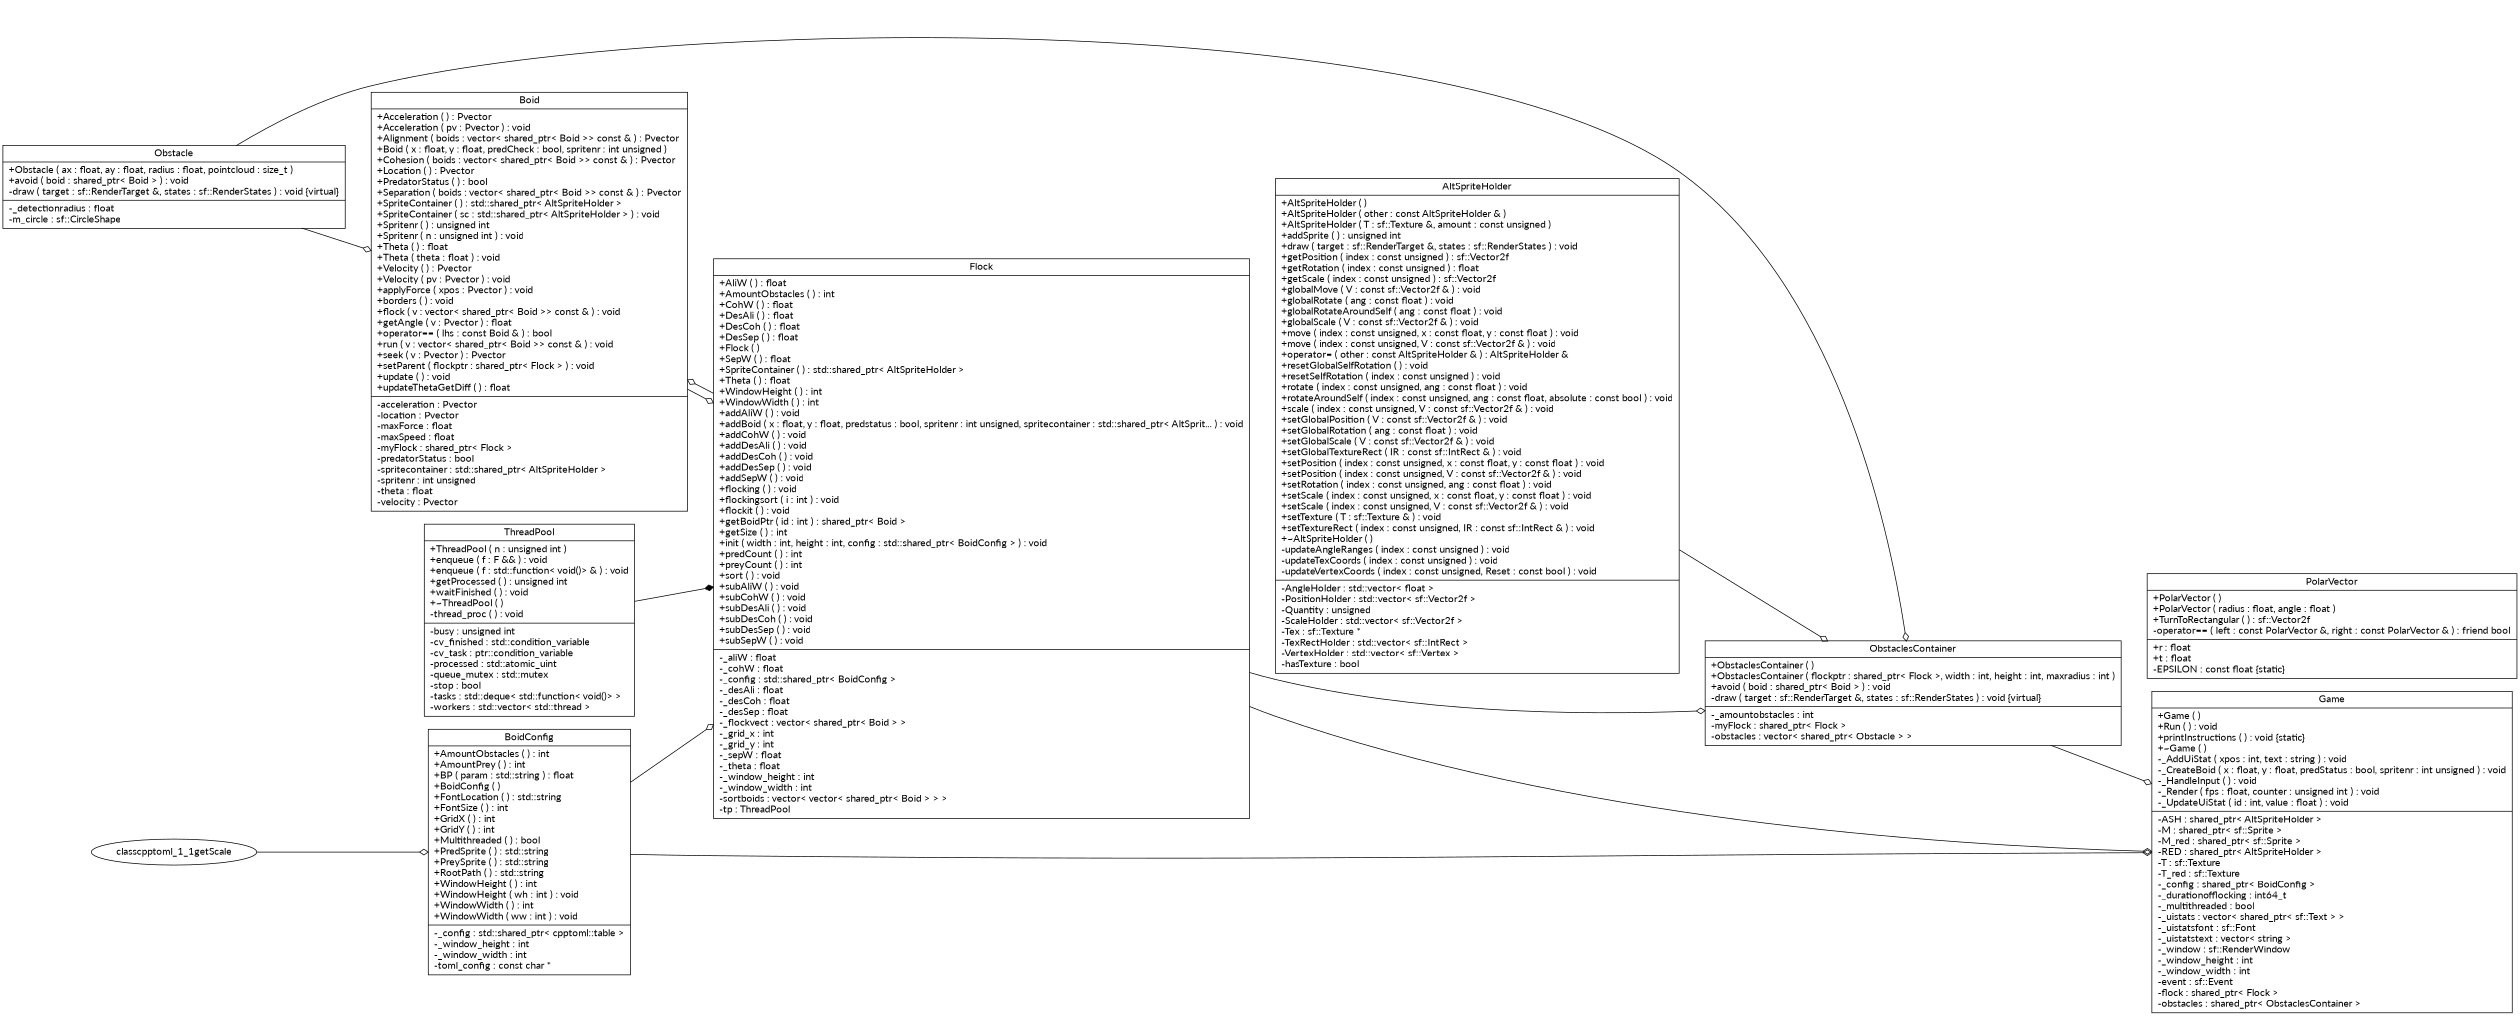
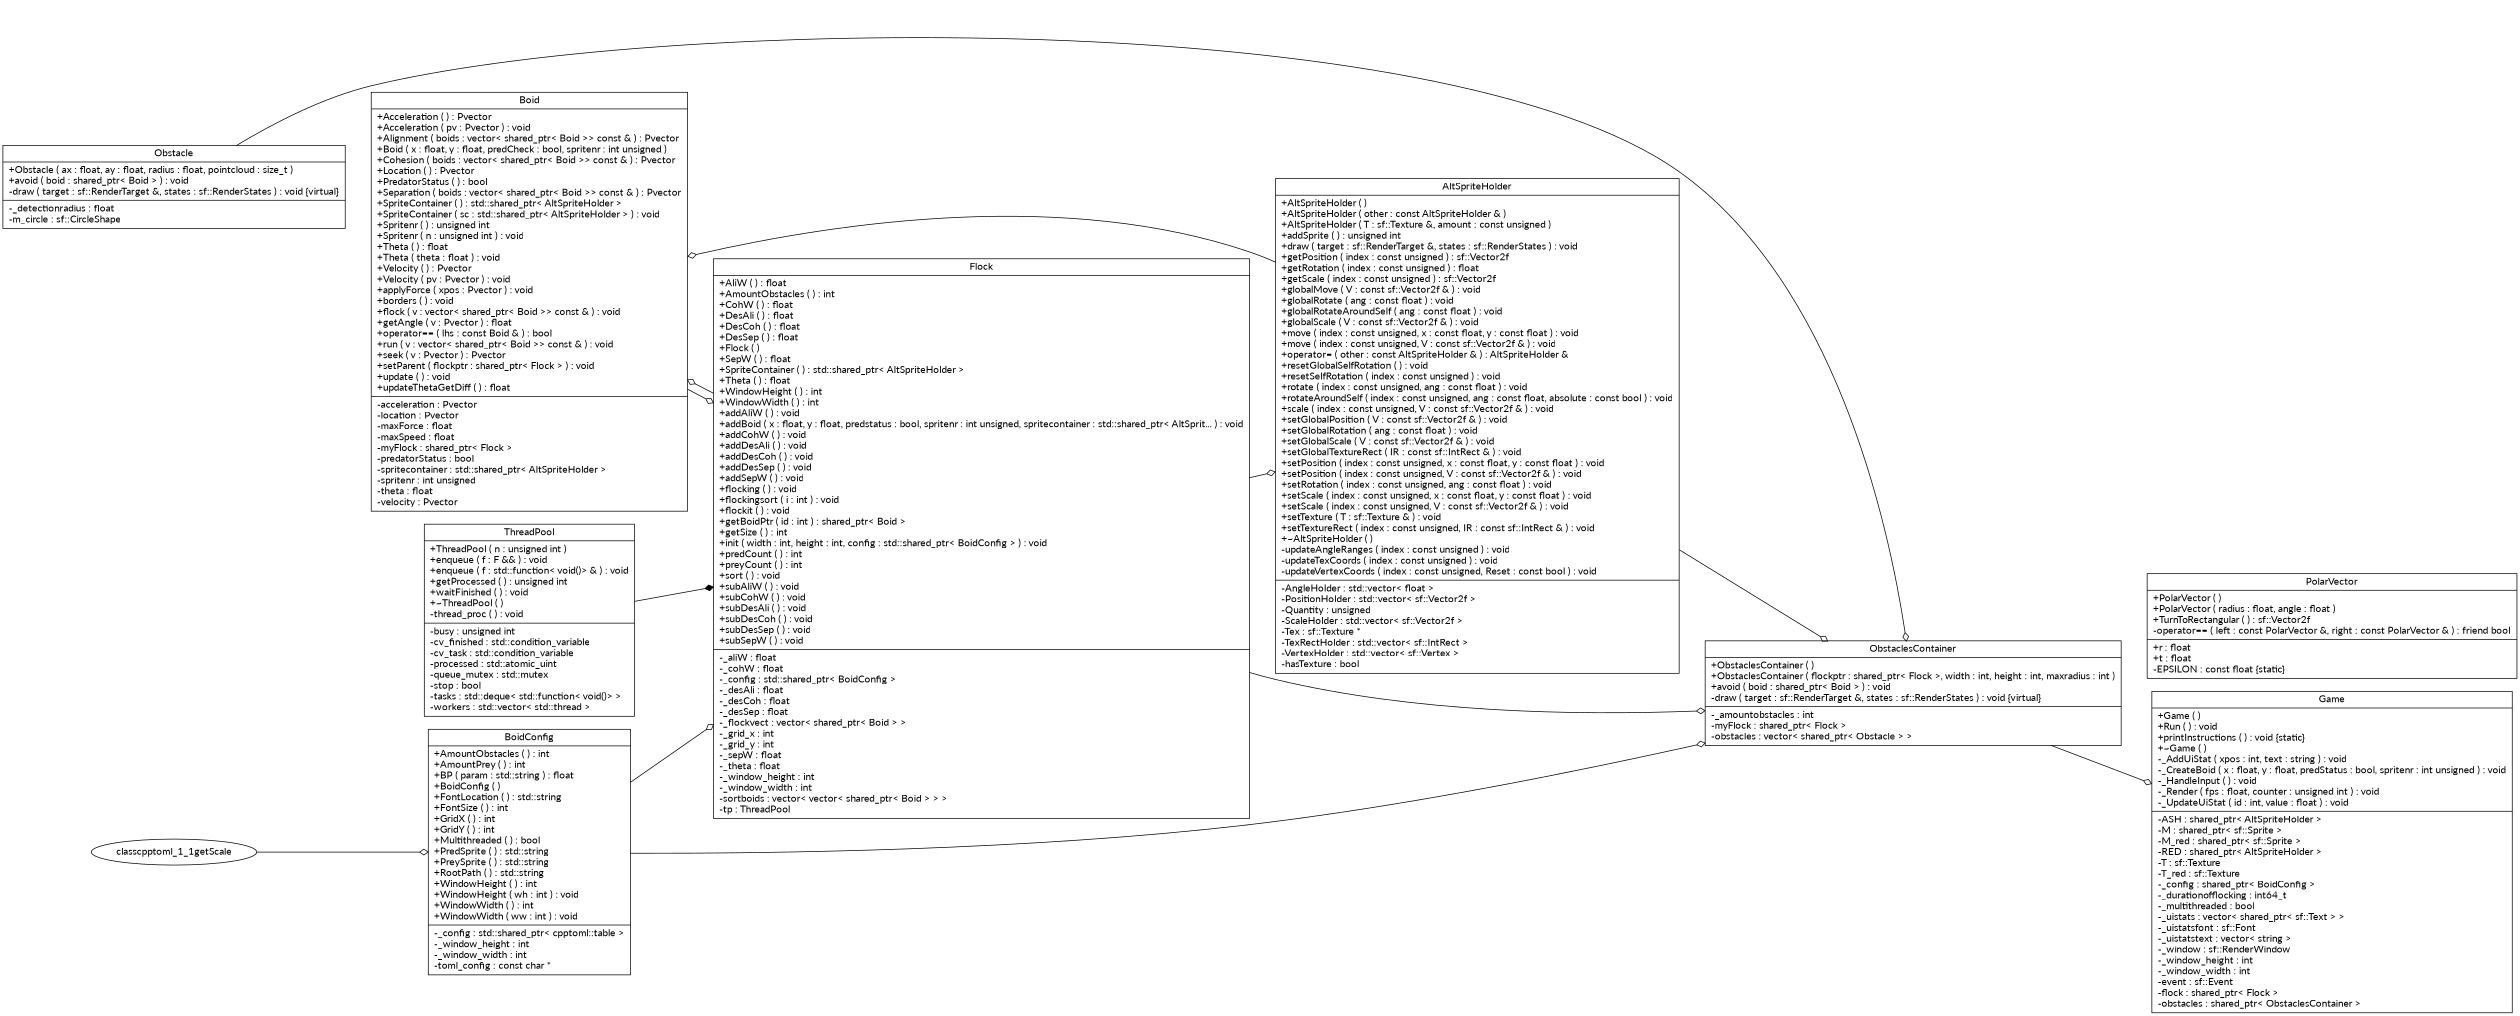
edge "Obstacle" -> "Boid": now "AltSpriteHolder" -> "Boid"
node "ThreadPool": text "-cv_task : ptr::condition_variable" -> "-cv_task : std::condition_variable"
edge "Flock" -> "Game": now "Flock" -> "AltSpriteHolder"
edge "BoidConfig" -> "Game": now "BoidConfig" -> "ObstaclesContainer"
